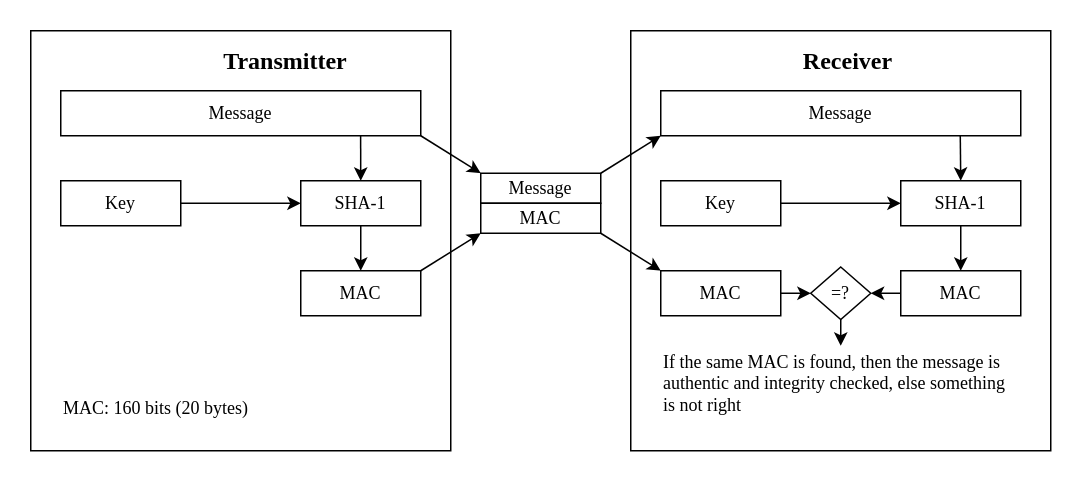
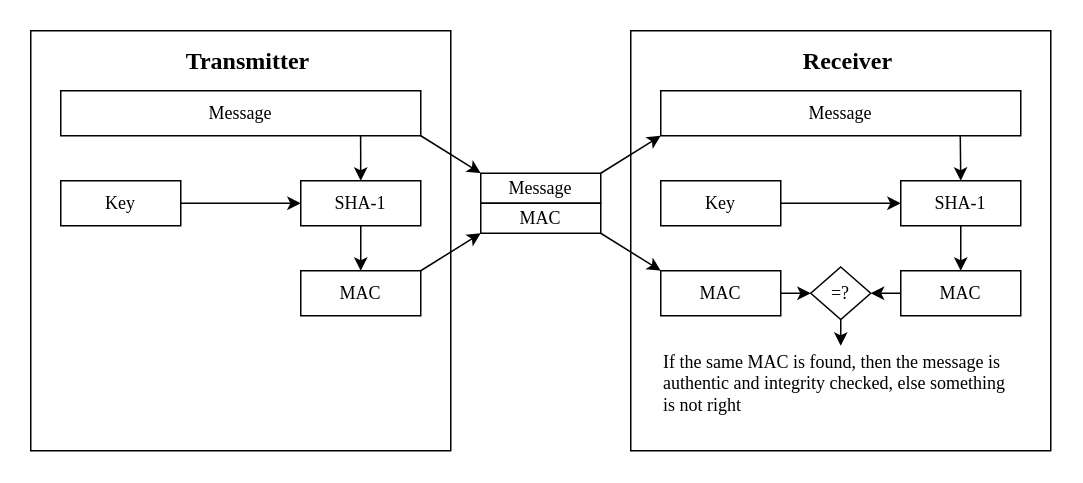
node "Transmitter": moved (286, 61) -> (248, 61)
node "MAC: 160 bits (20 bytes)": removed
